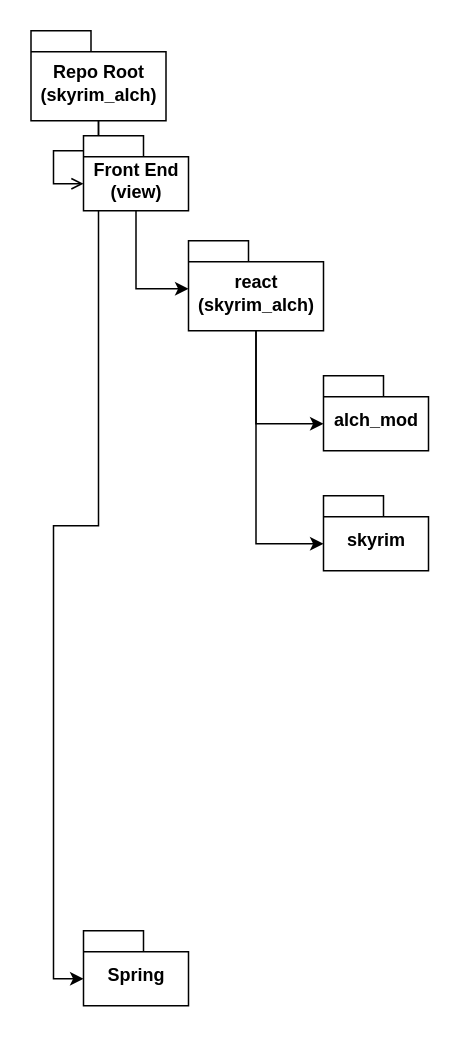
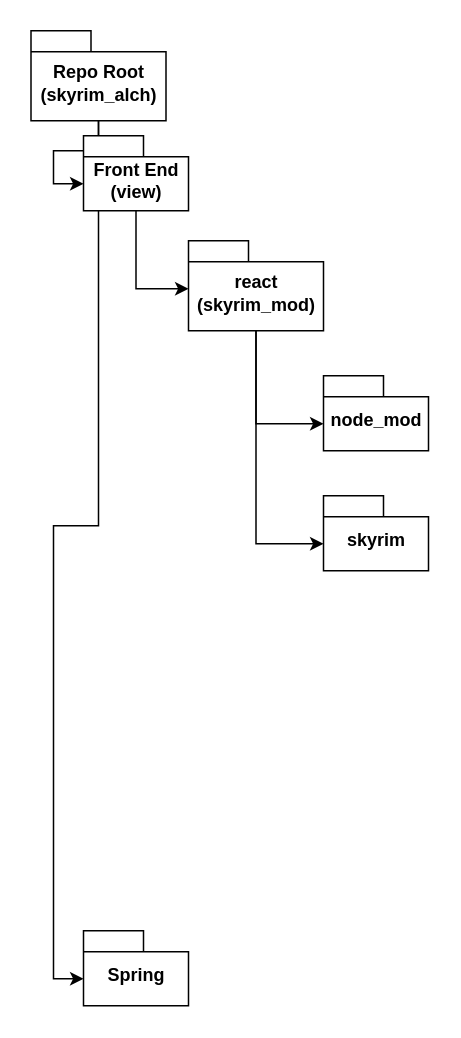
edge "Repo Root (skyrim_alch)" -> "Front End (view)": arrowhead open -> classic
node "react (skyrim_alch)": label "react (skyrim_alch)" -> "react (skyrim_mod)"
node "alch_mod": label "alch_mod" -> "node_mod"
